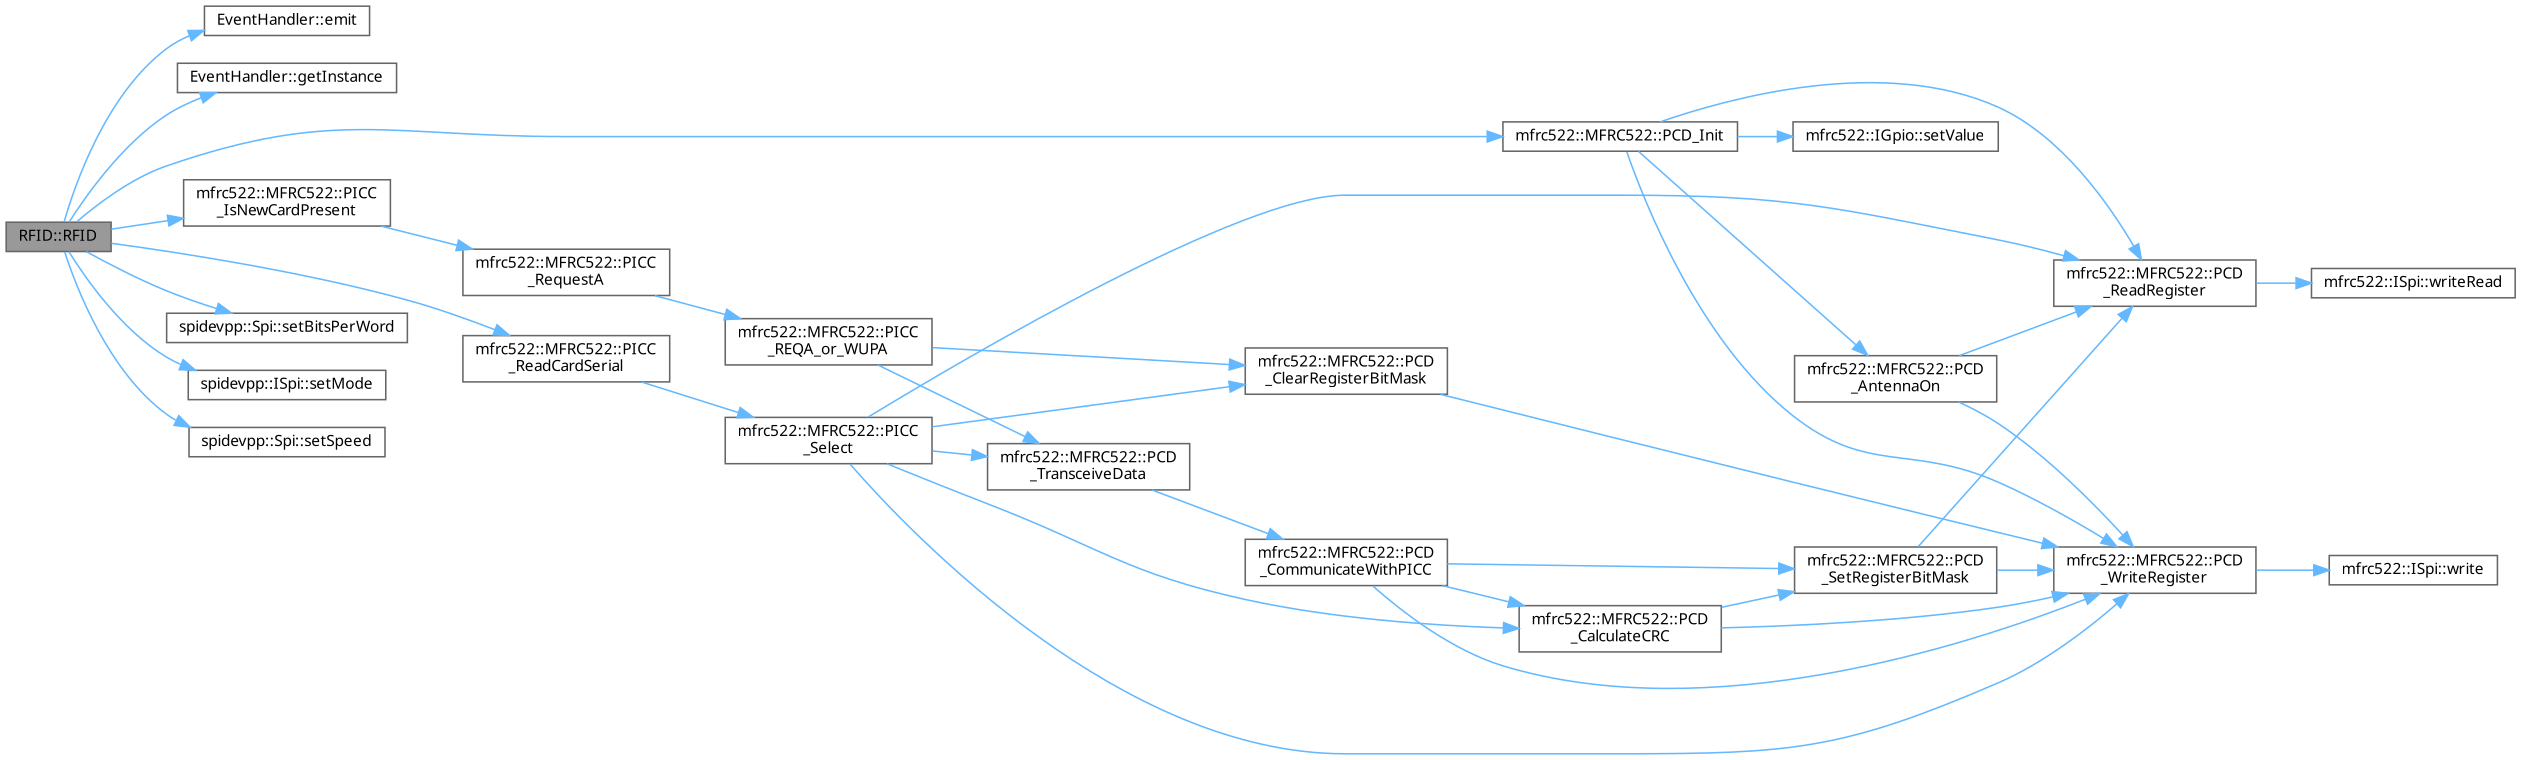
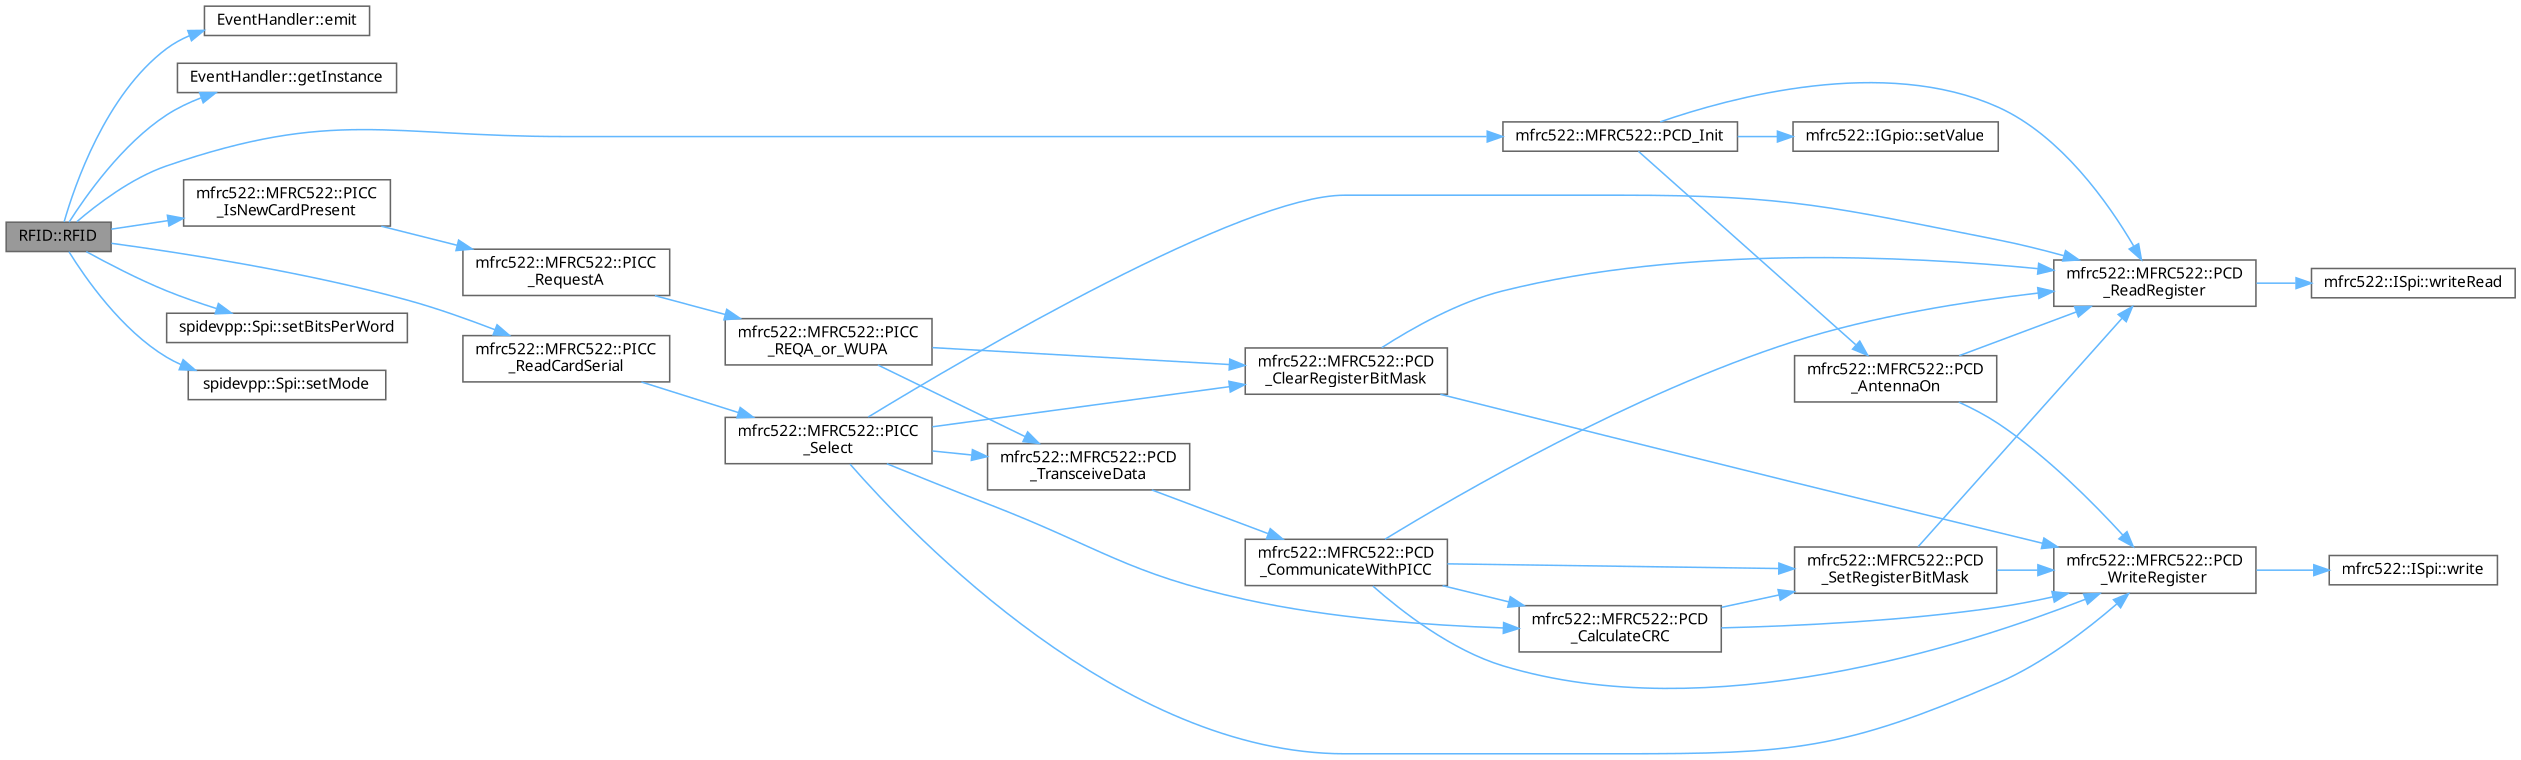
edge "mfrc522::MFRC522::PCD _ClearRegisterBitMask" -> "mfrc522::MFRC522::PCD _ReadRegister": added
edge "mfrc522::MFRC522::PCD _CommunicateWithPICC" -> "mfrc522::MFRC522::PCD _ReadRegister": added
node "spidevpp::ISpi::setMode": label "spidevpp::ISpi::setMode" -> "spidevpp::Spi::setMode"
edge "mfrc522::MFRC522::PCD_Init" -> "mfrc522::MFRC522::PCD _WriteRegister": removed
node "spidevpp::Spi::setSpeed": removed
